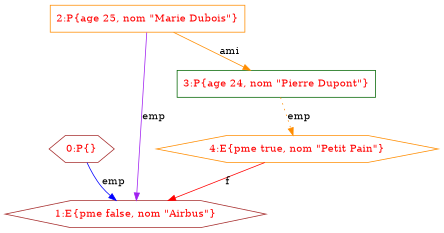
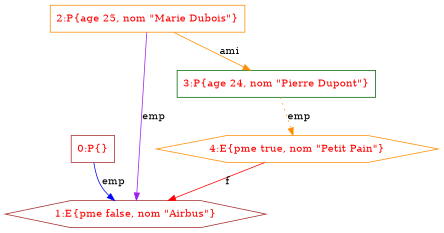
node "0:P{}": shape hexagon -> box
